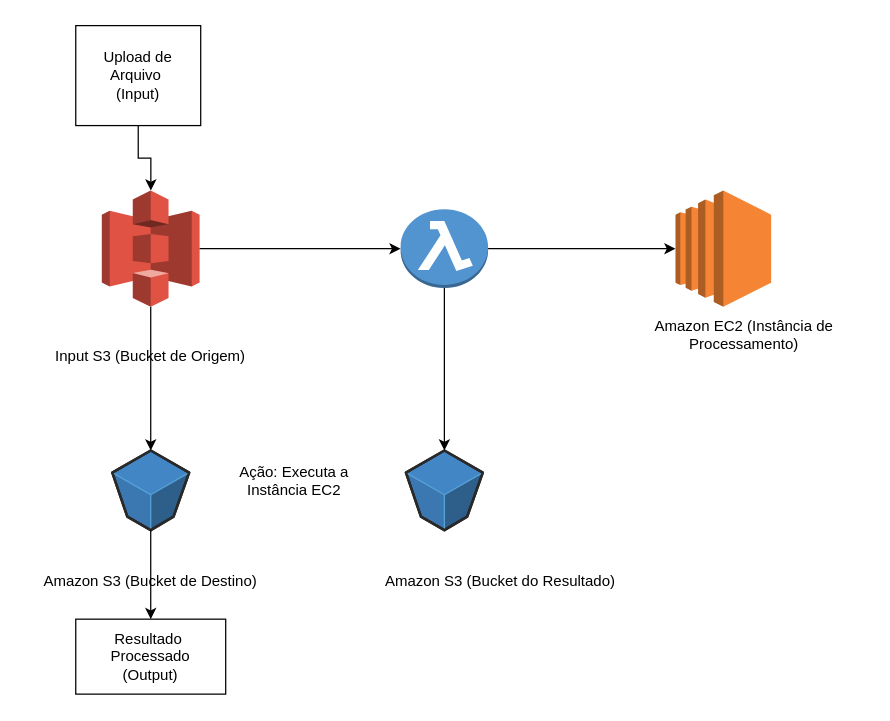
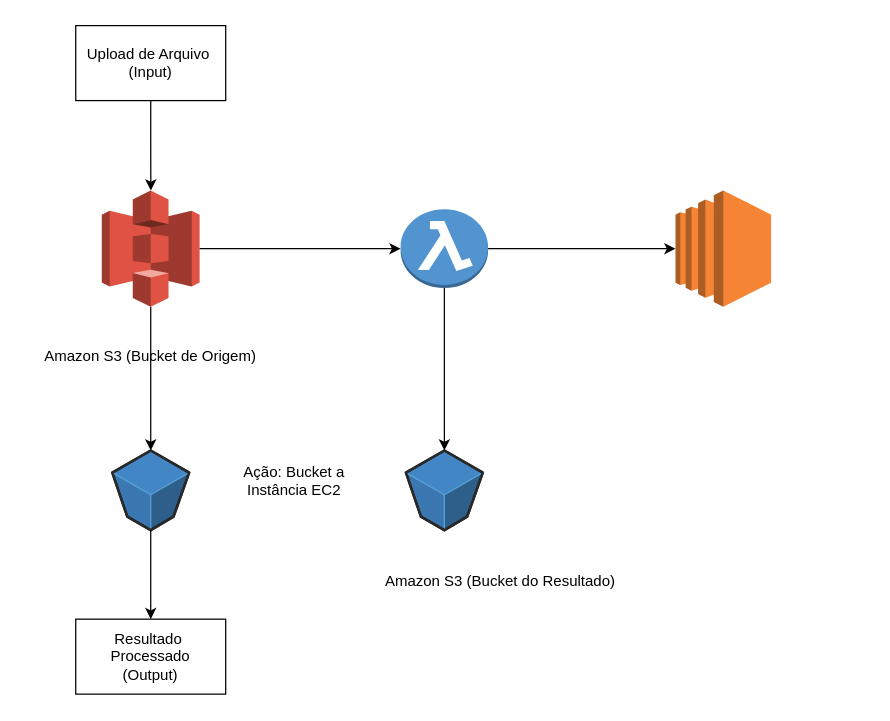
node "Upload de Arquivo (Input)": size 125x100 -> 150x75
node "Amazon EC2 (Instância de Processamento)": removed
node "Input S3 (Bucket de Origem)": label "Input S3 (Bucket de Origem)" -> "Amazon S3 (Bucket de Origem)"
node "Ação: Executa a Instância EC2": label "Ação: Executa a Instância EC2" -> "Ação: Bucket a Instância EC2"
node "Amazon S3 (Bucket de Destino)": removed
